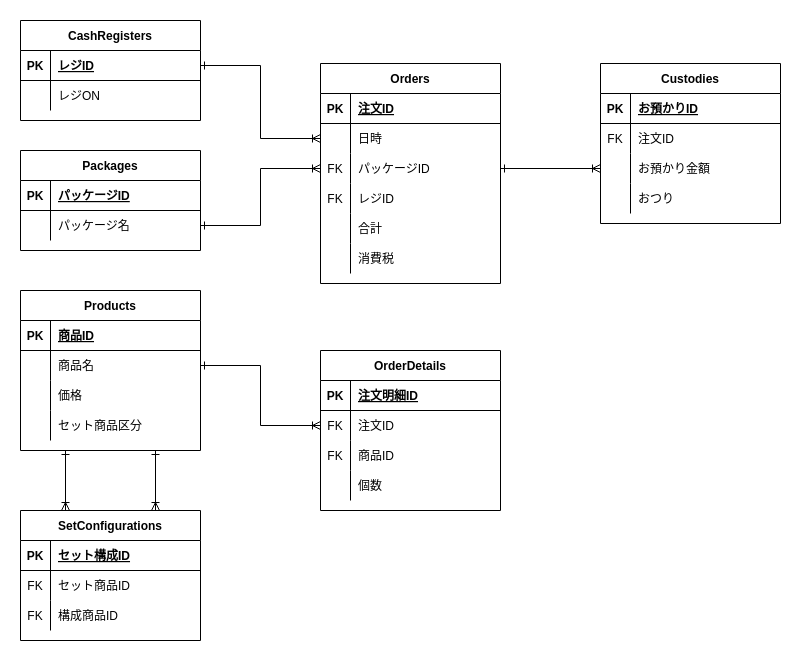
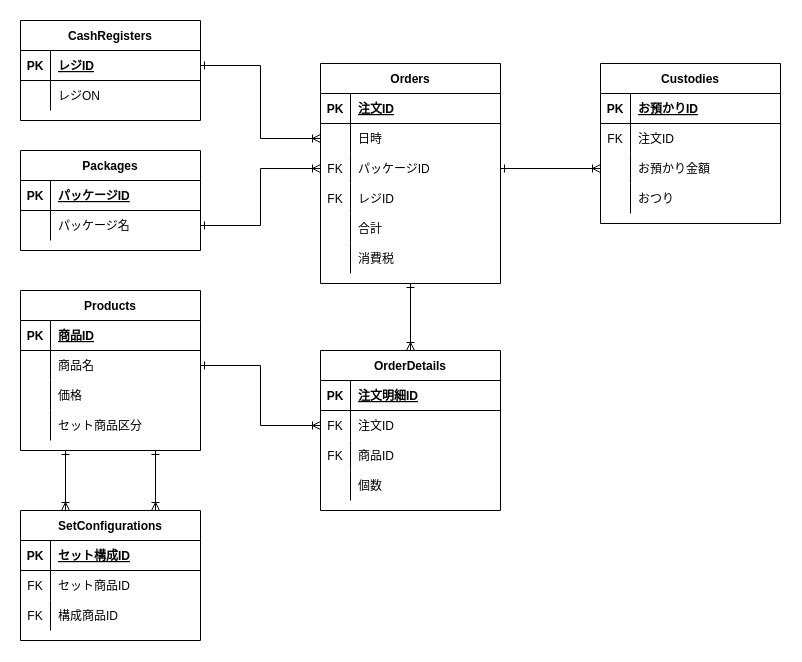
edge "Orders" -- "OrderDetails": added
